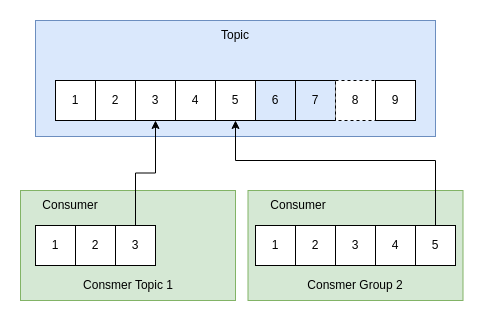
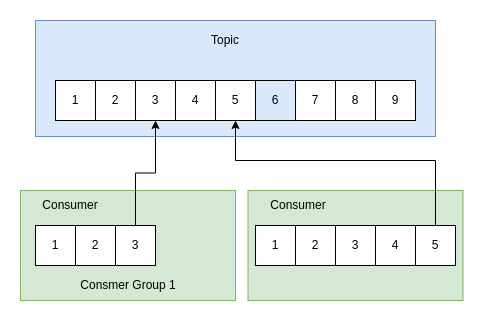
node "Topic": moved (236, 36) -> (226, 41)
node "7": fillcolor #dae8fc -> #ffffff
node "8": style dashed -> solid
node "Consmer Topic 1": label "Consmer Topic 1" -> "Consmer Group 1"
node "Consmer Group 2": removed
